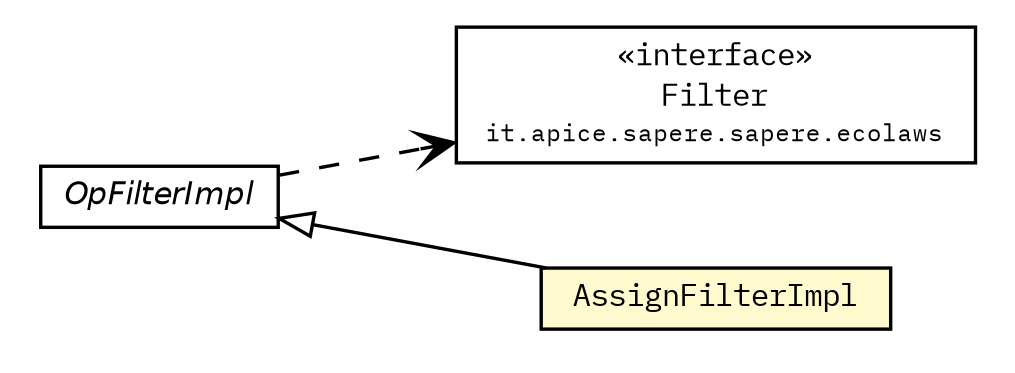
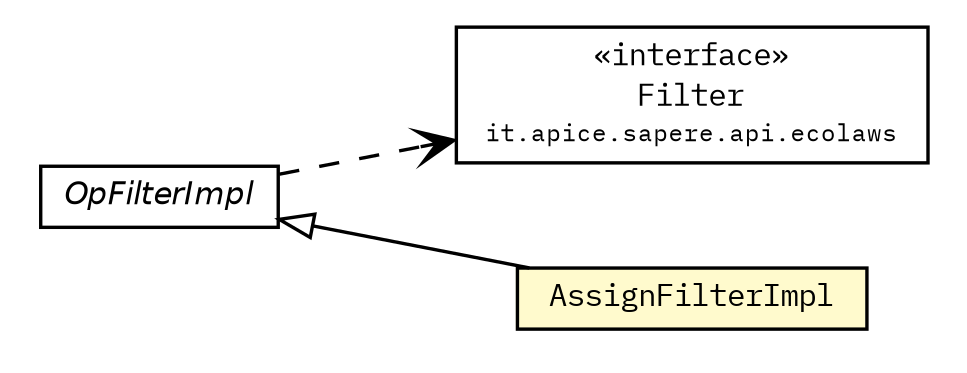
node "Filter": text "it.apice.sapere.sapere.ecolaws" -> "it.apice.sapere.api.ecolaws"
